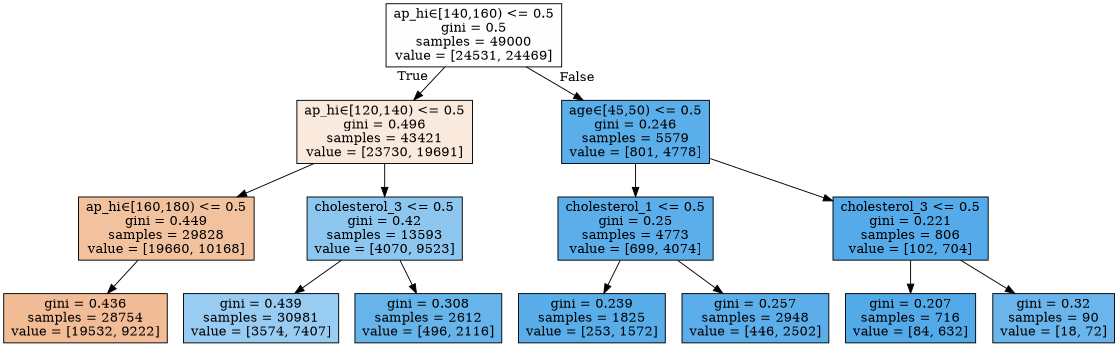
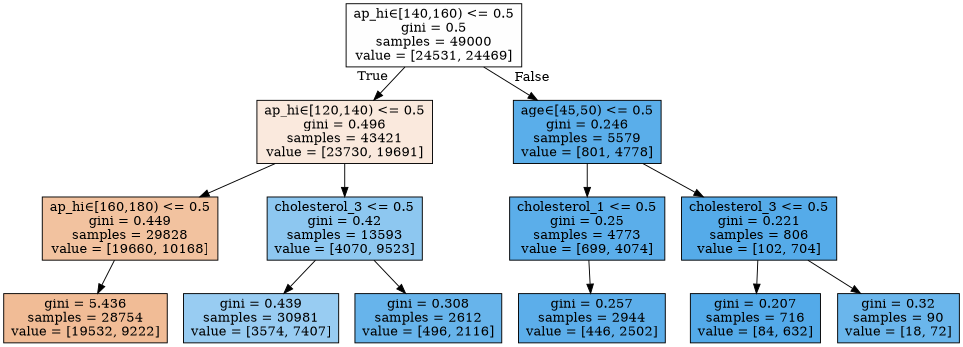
node "gini = 0.436 samples = 28754 value = [19532, 9222]": label "gini = 0.436 samples = 28754 value = [19532, 9222]" -> "gini = 5.436 samples = 28754 value = [19532, 9222]"
node "gini = 0.239 samples = 1825 value = [253, 1572]": removed
node "gini = 0.257 samples = 2948 value = [446, 2502]": label "gini = 0.257 samples = 2948 value = [446, 2502]" -> "gini = 0.257 samples = 2944 value = [446, 2502]"
